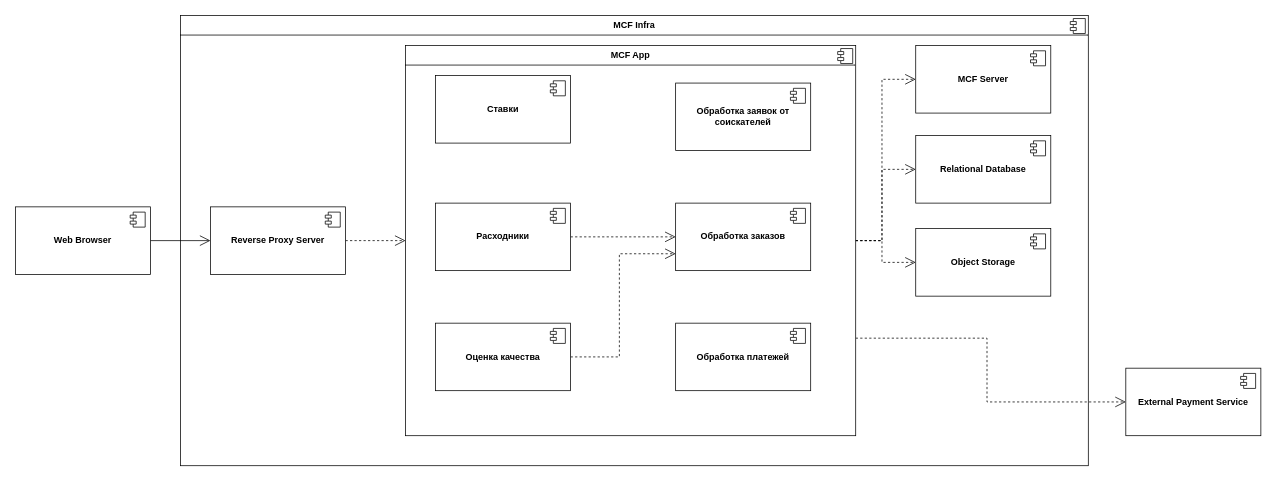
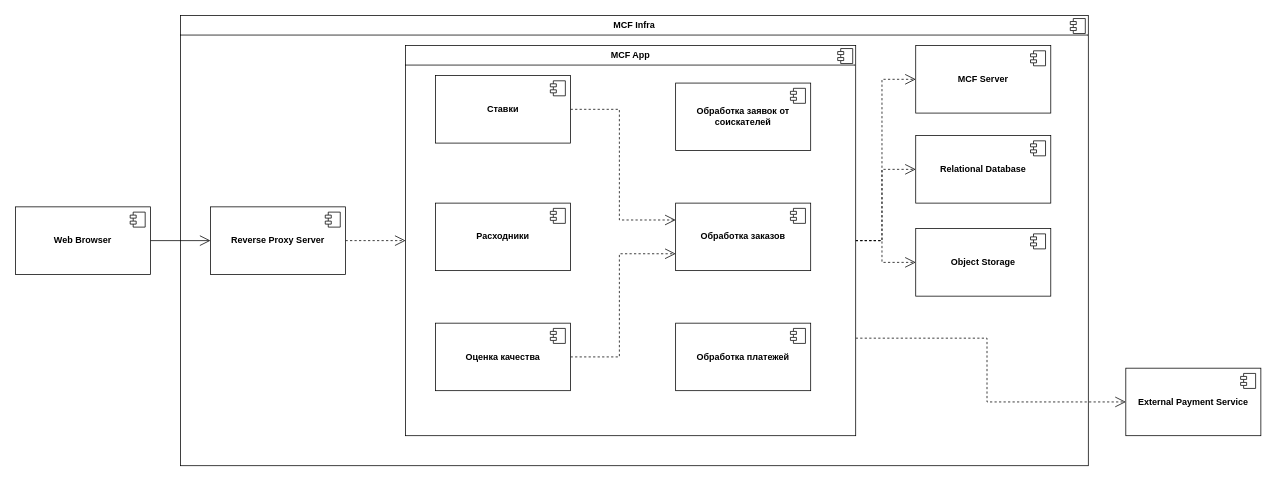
edge "Ставки" -> "Обработка заказов": added
edge "Расходники" -> "Обработка заказов": removed
